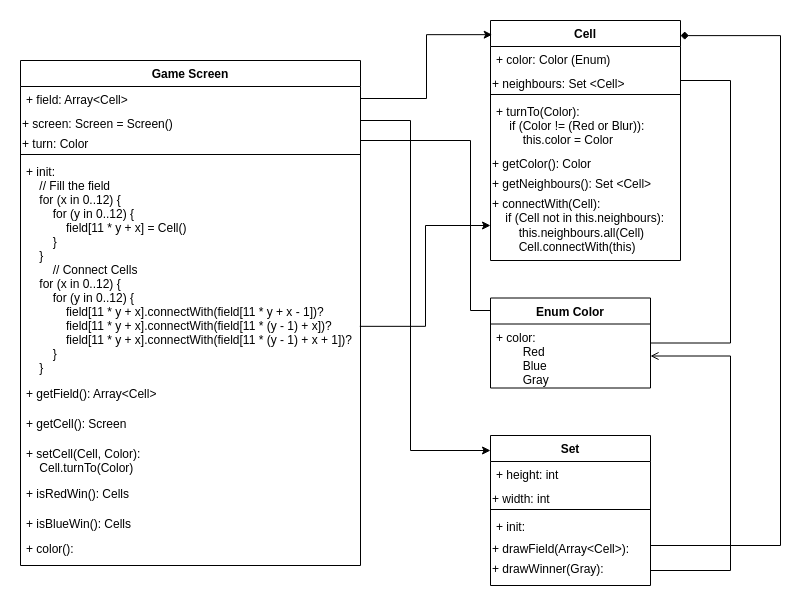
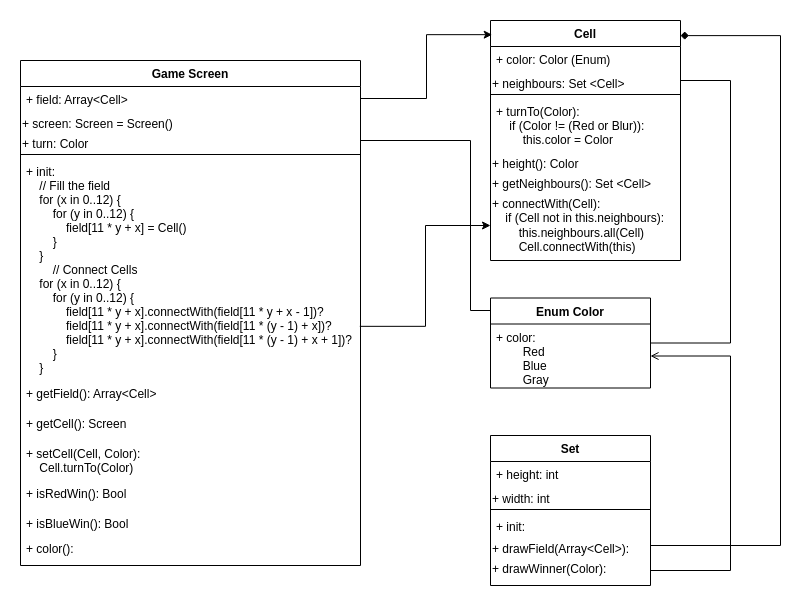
node "+ getColor(): Color": label "+ getColor(): Color" -> "+ height(): Color"
edge "+ screen: Screen = Screen()" -> "Set": removed
node "+ isRedWin(): Cells": label "+ isRedWin(): Cells" -> "+ isRedWin(): Bool"
node "+ isBlueWin(): Cells": label "+ isBlueWin(): Cells" -> "+ isBlueWin(): Bool"
node "+ drawWinner(Gray):": label "+ drawWinner(Gray):" -> "+ drawWinner(Color):"
